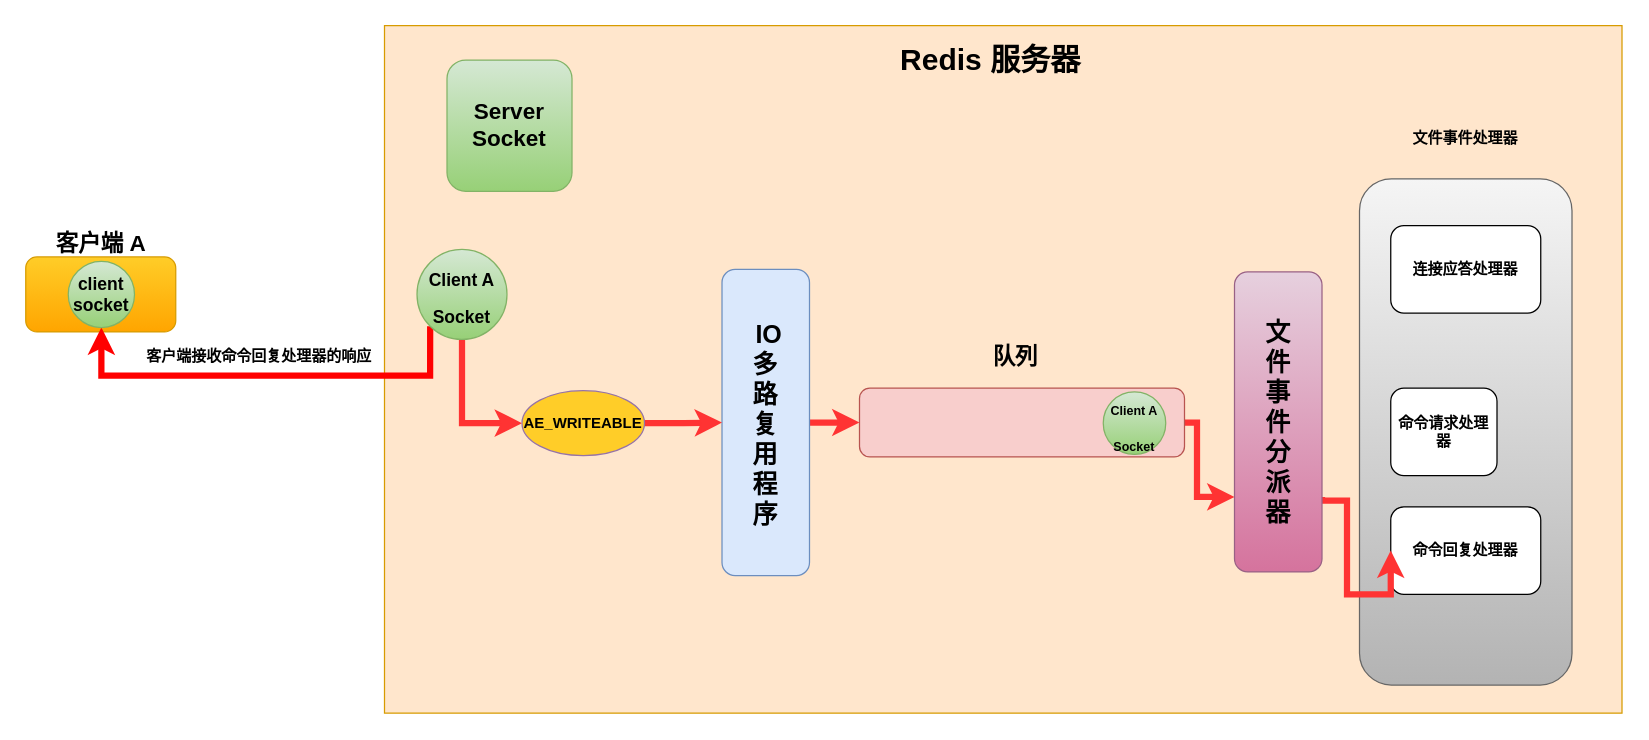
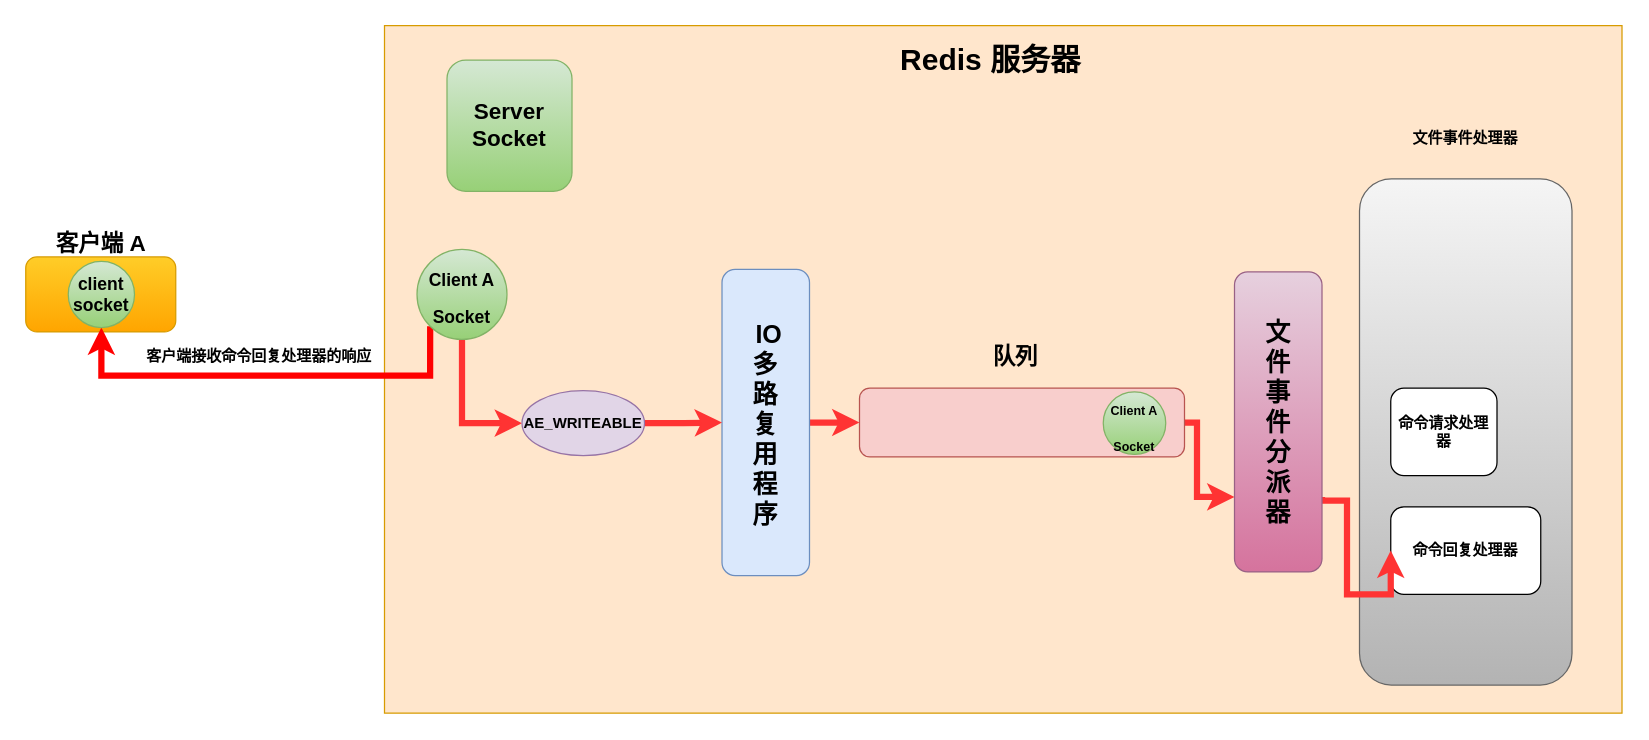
node "连接应答处理器": removed
node "AE_WRITEABLE": fillcolor #ffcd28 -> #e1d5e7
